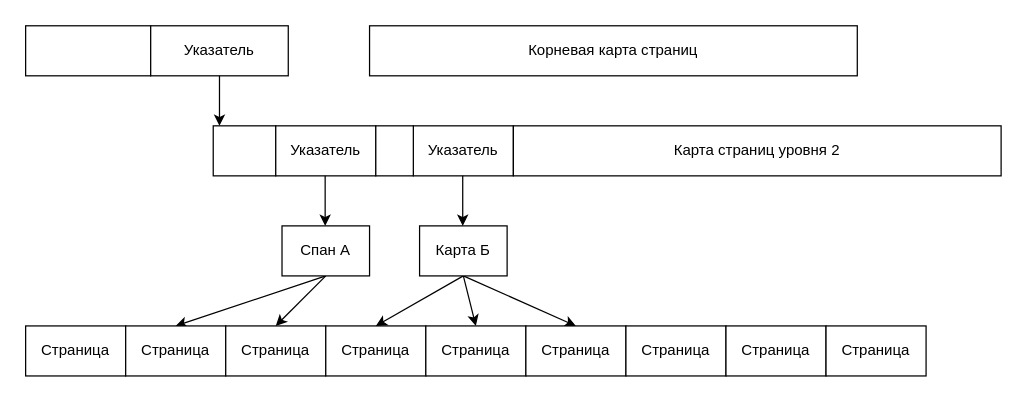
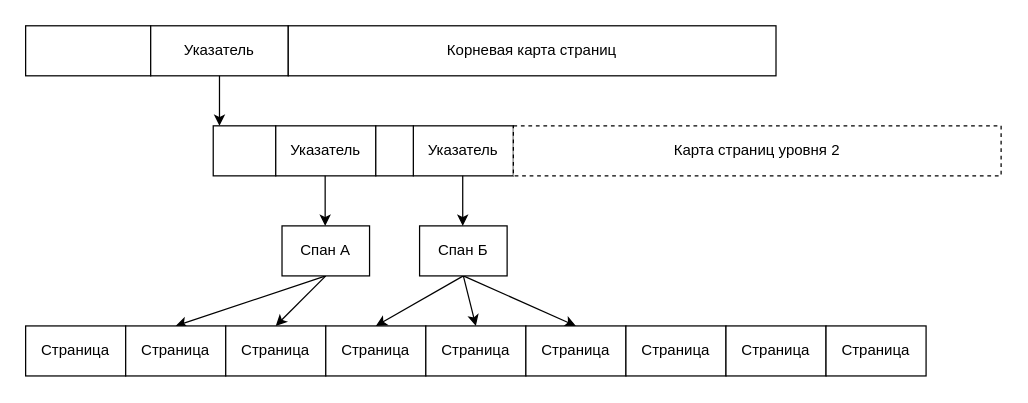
node "Корневая карта страниц": moved (613, 51) -> (532, 51)
node "Карта страниц уровня 2": style solid -> dashed
node "Карта Б": label "Карта Б" -> "Спан Б"
